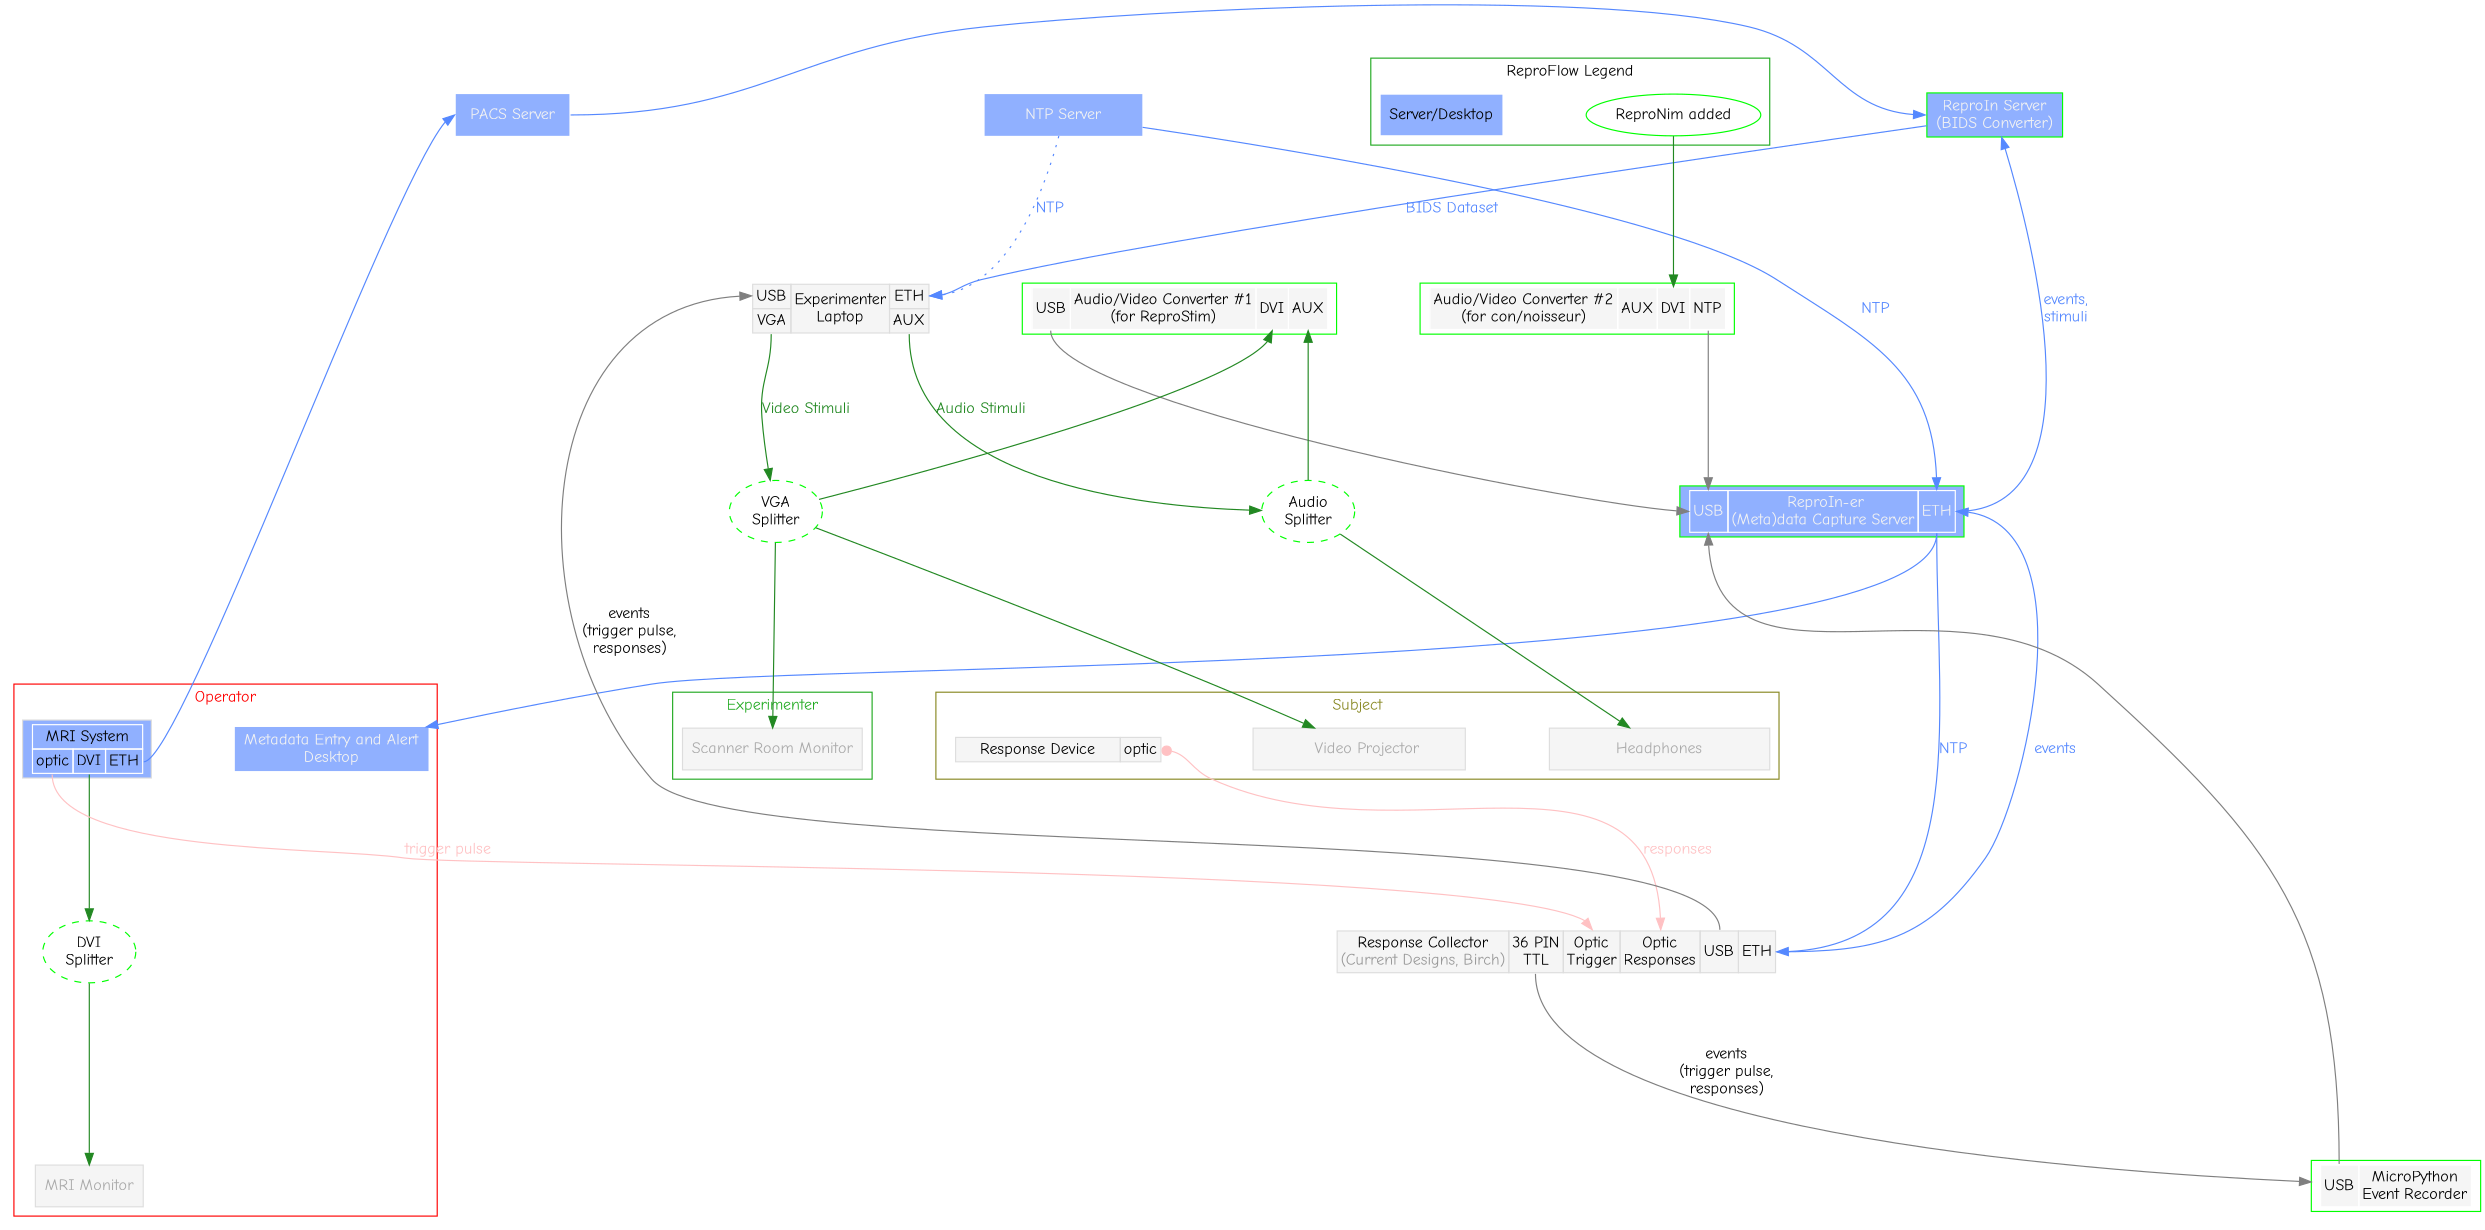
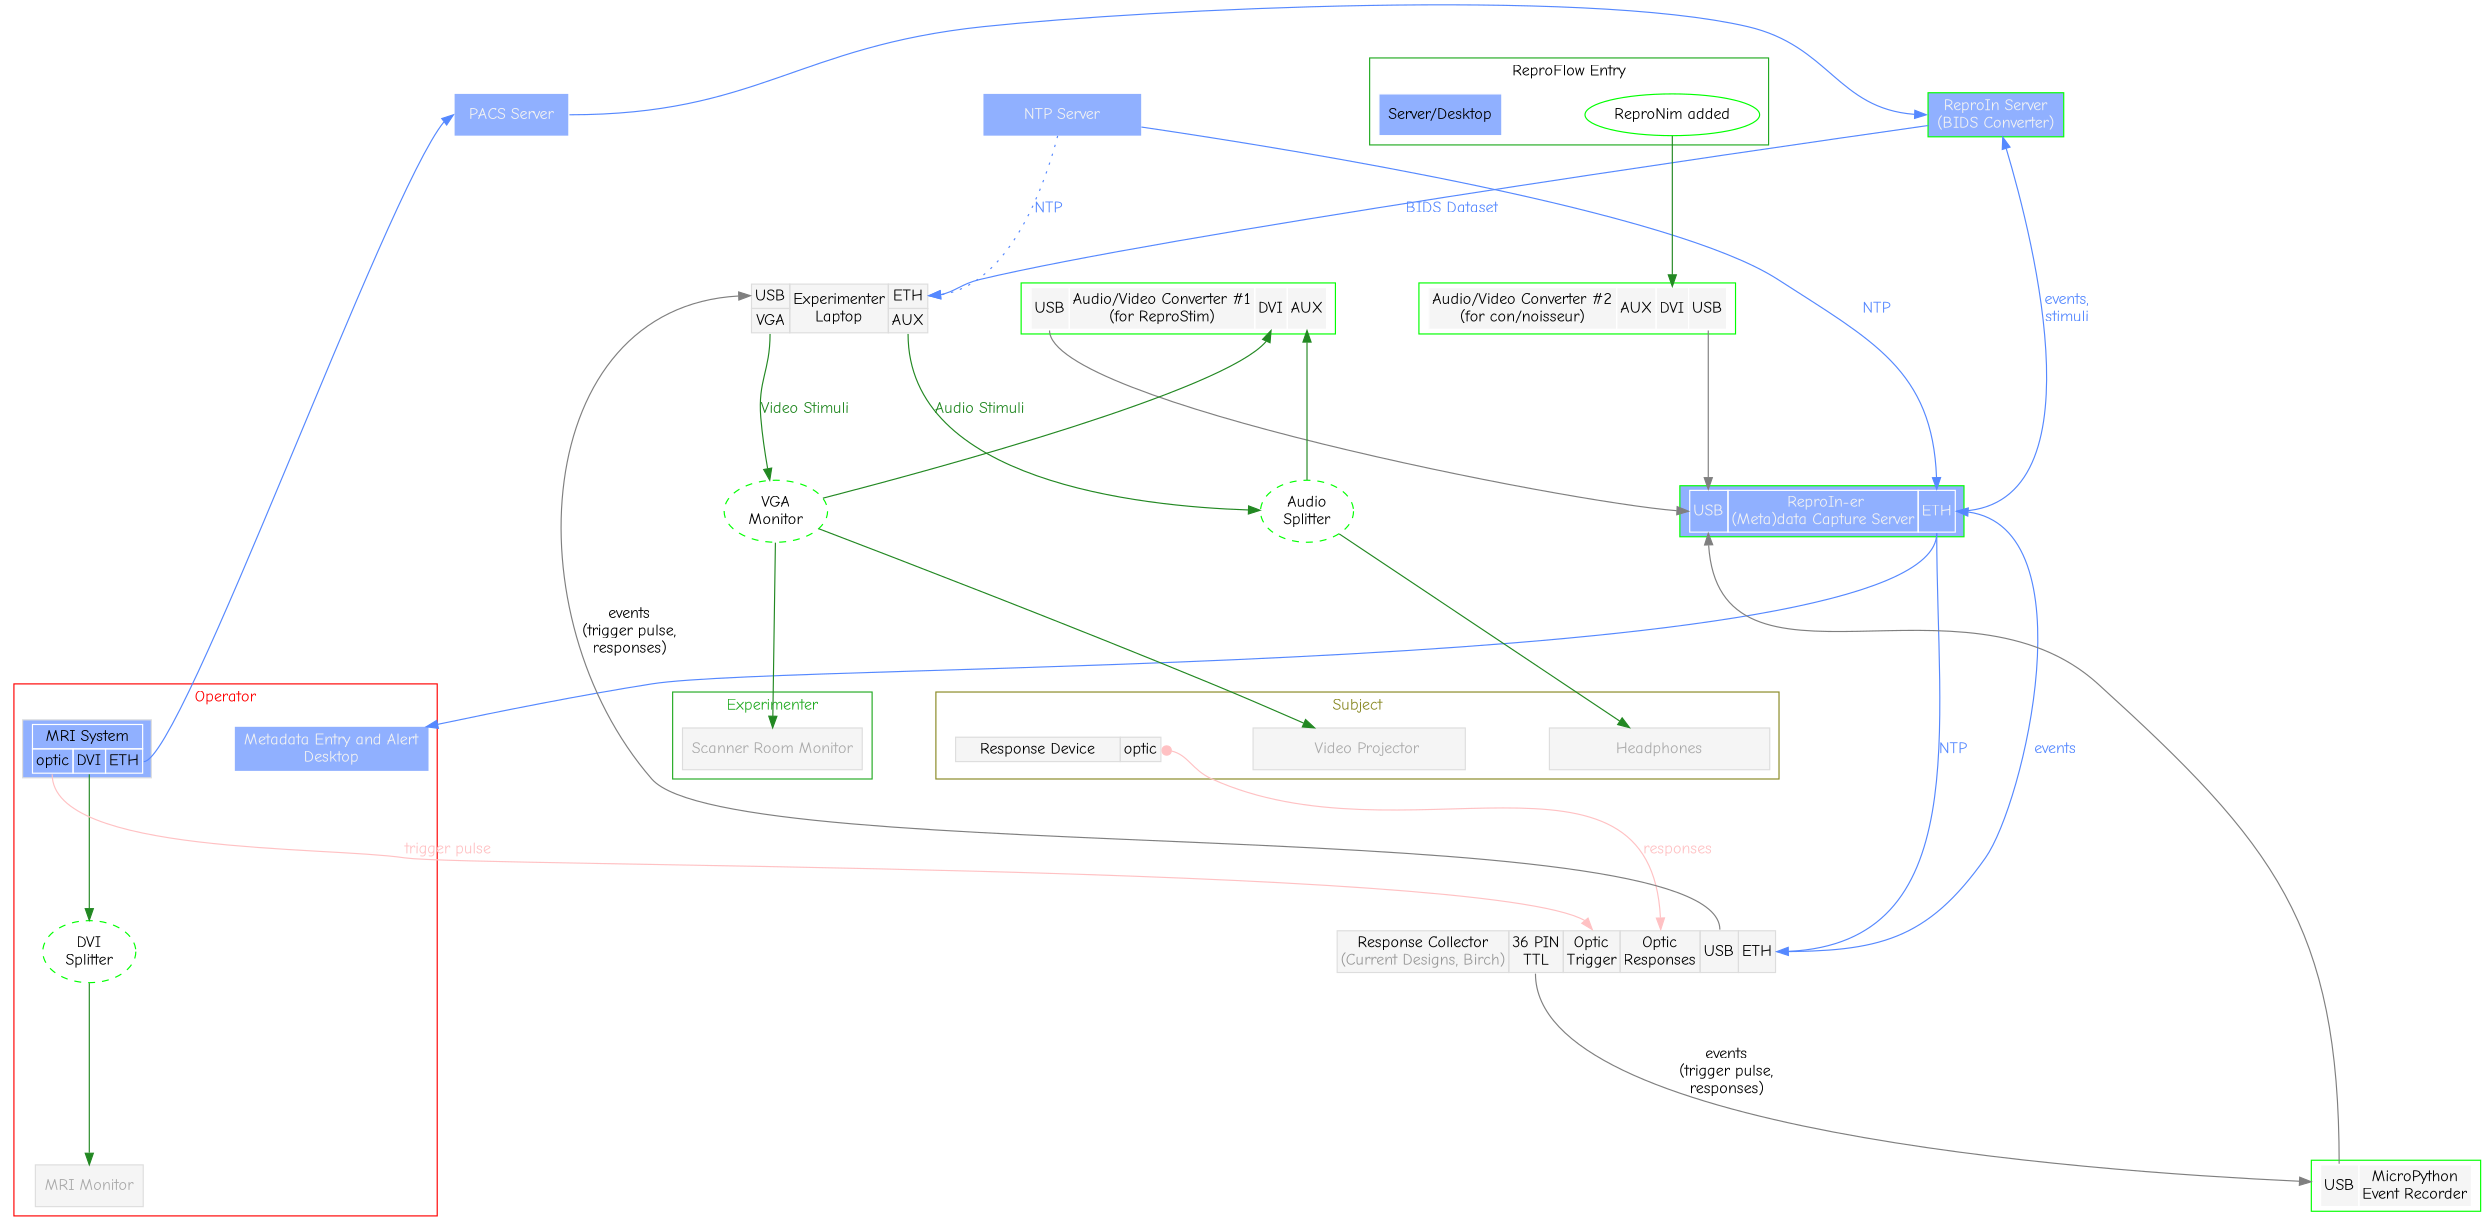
cluster "ReproFlow Legend": label "ReproFlow Legend" -> "ReproFlow Entry"
node "Audio/Video Converter #2": text "NTP" -> "USB"
node "VGA Splitter": label "VGA Splitter" -> "VGA Monitor"
